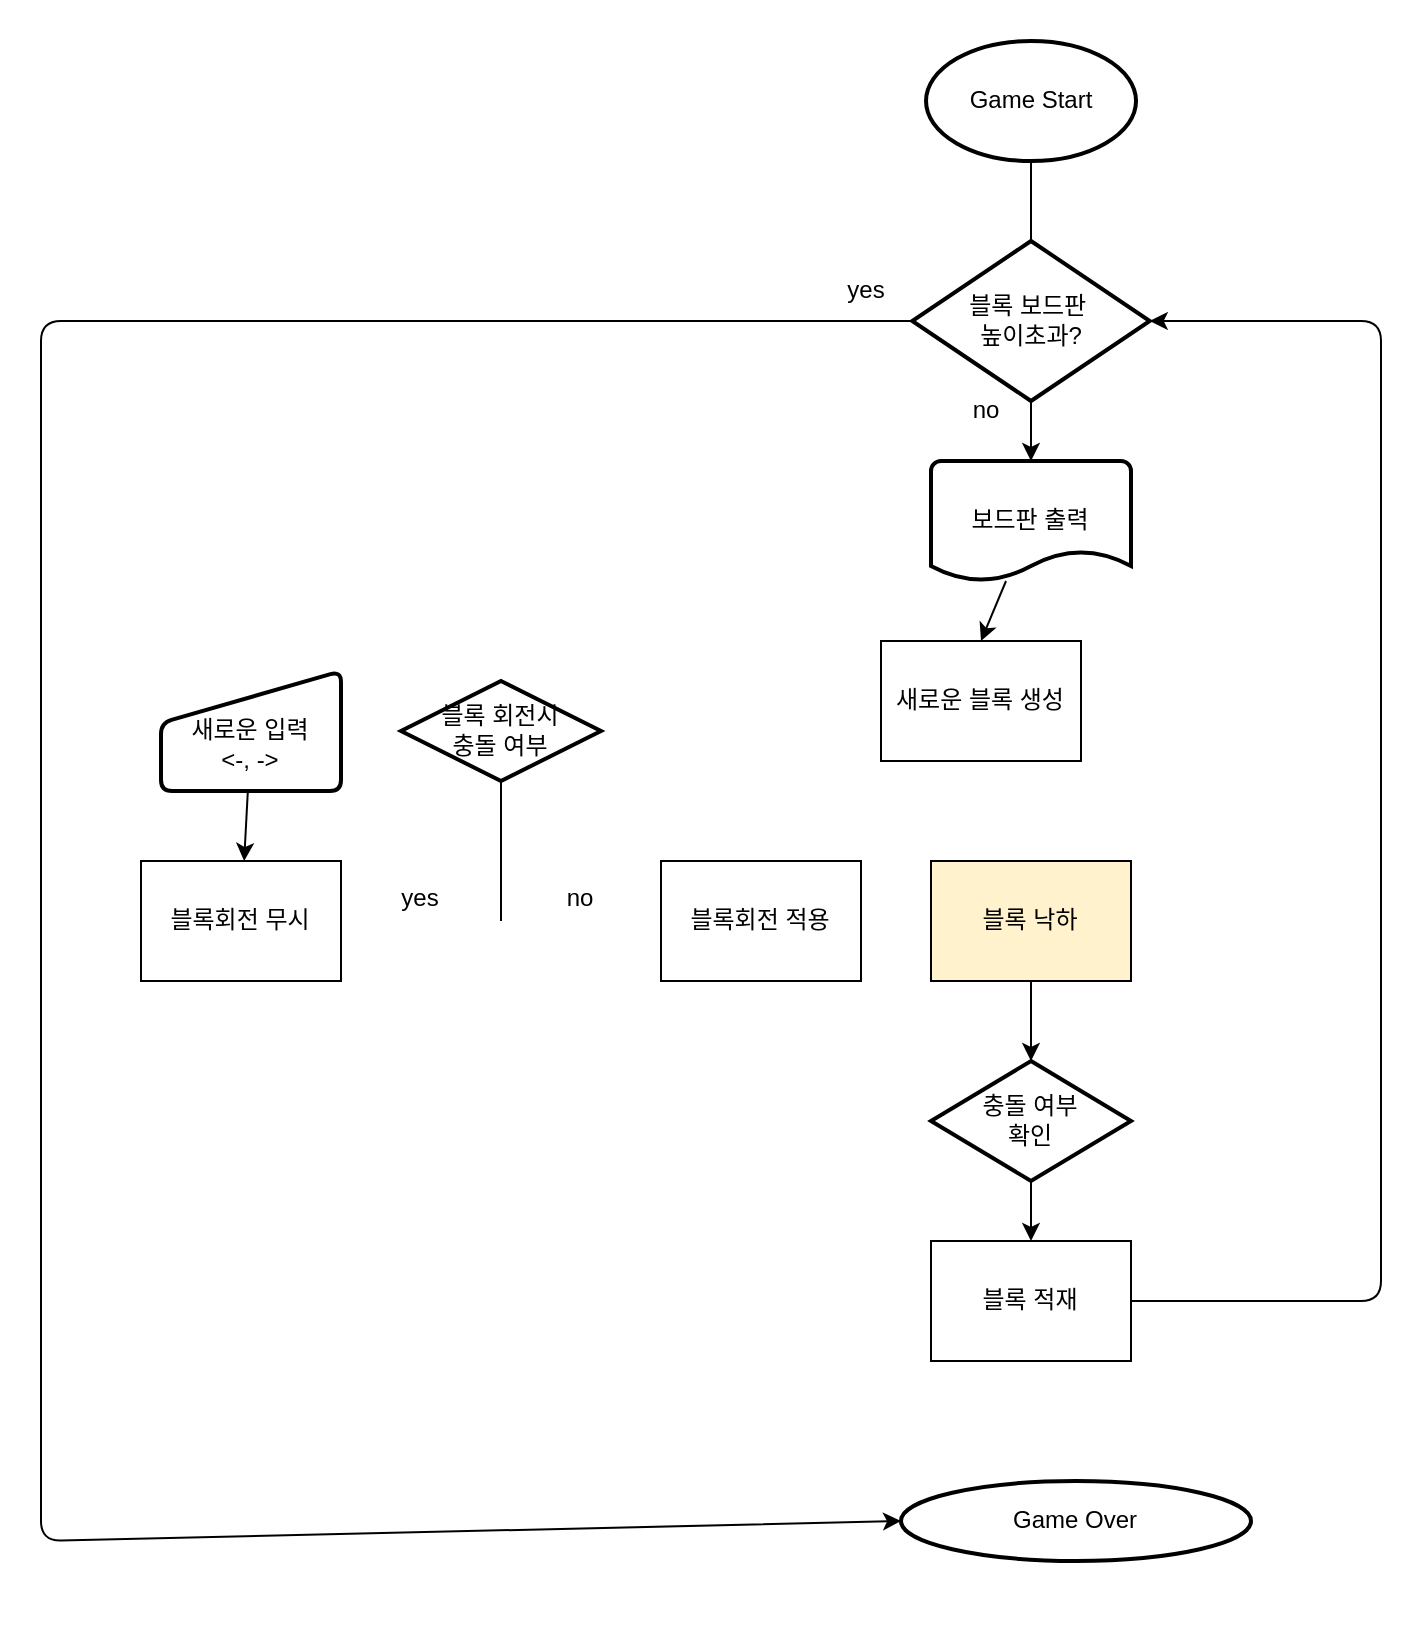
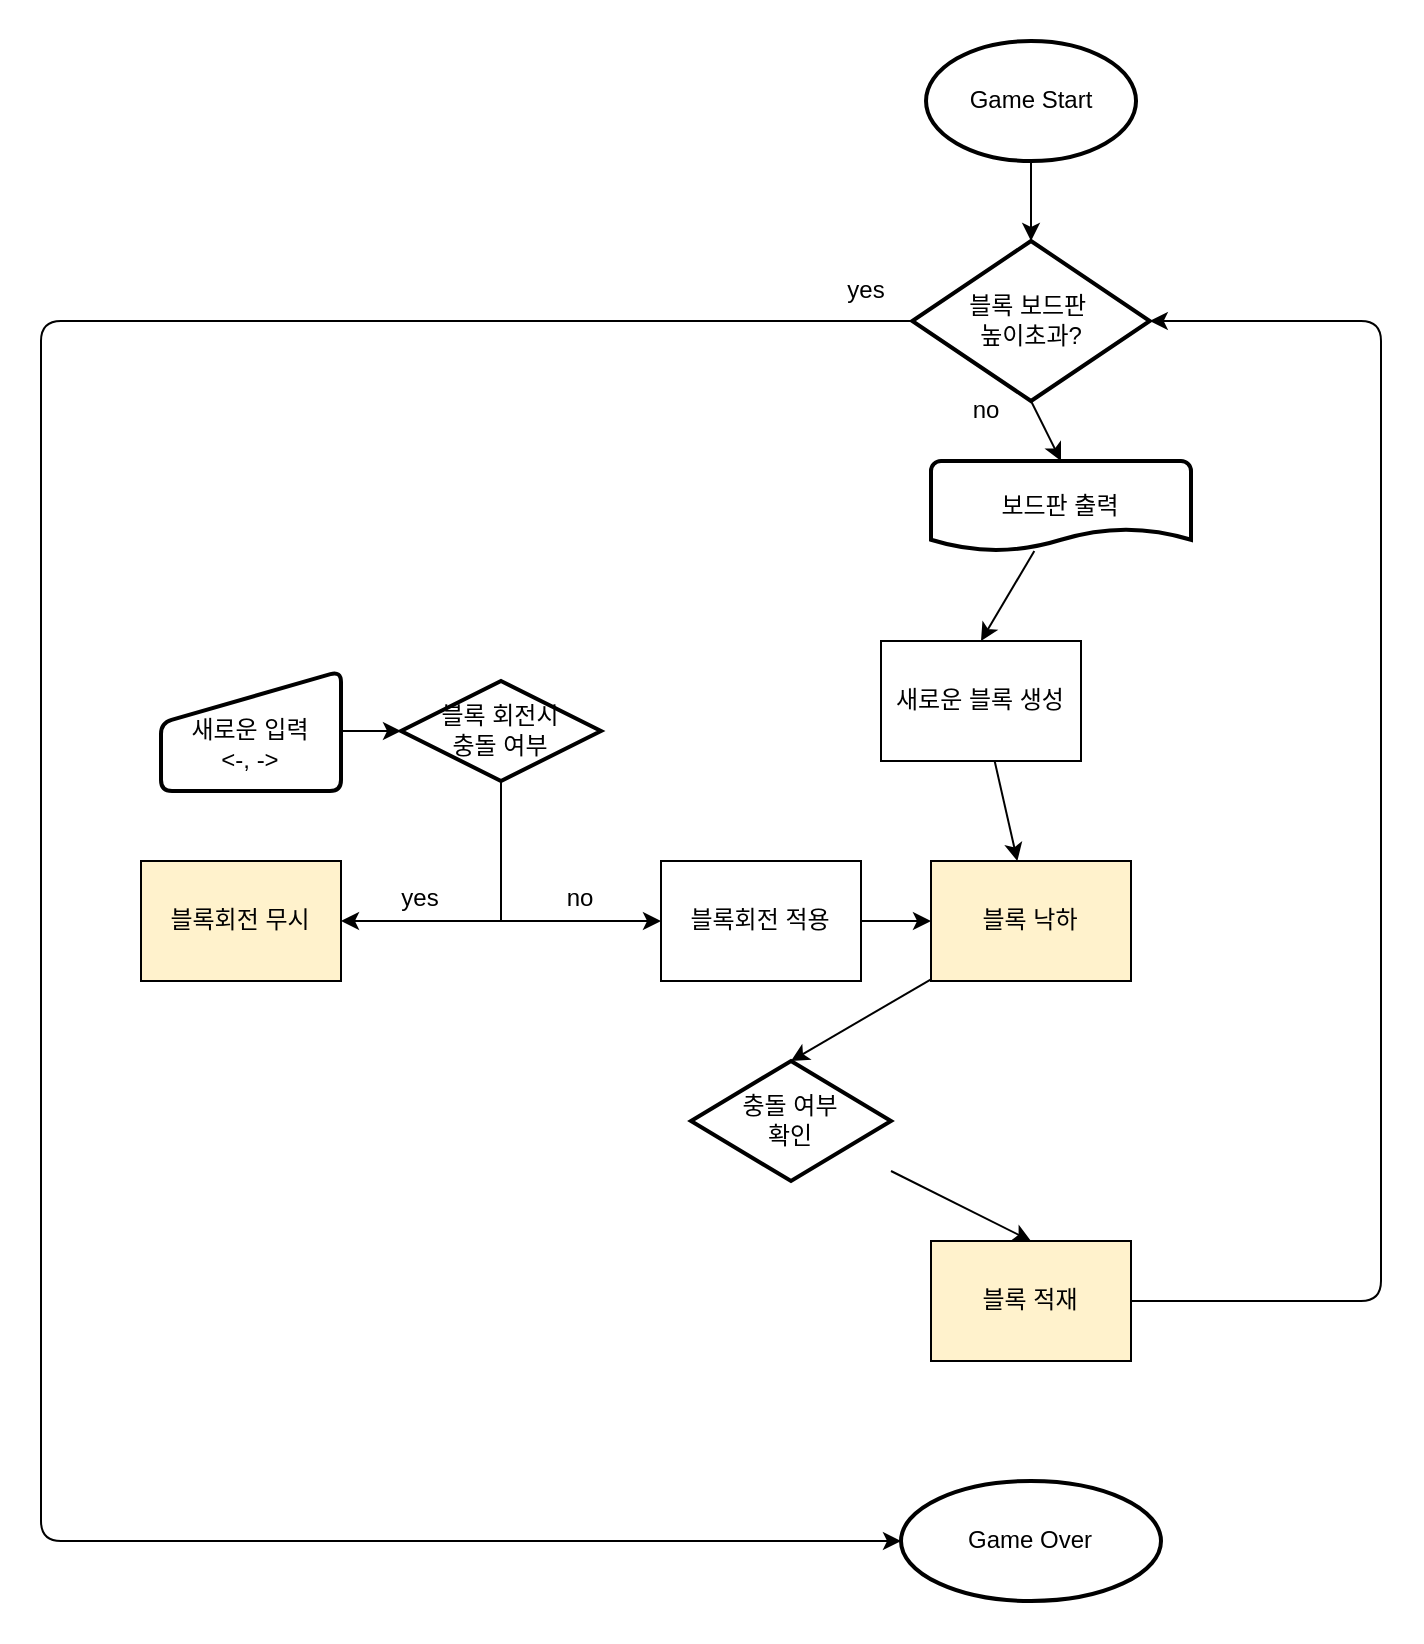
edge "Game Start" -- "블록 보드판 높이초과?": arrowhead none -> classic
node "보드판 출력": size 200x120 -> 260x90
edge "새로운 블록 생성" -> "블록 낙하": added
edge "새로운 입력 <-, ->" -> "블록회전 무시": now "새로운 입력 <-, ->" -> "블록 회전시 충돌 여부"
node "블록회전 무시": fillcolor #ffffff -> #fff2cc
edge "블록회전 무시" -- "블록회전 적용": added
edge "블록회전 적용" -> "블록 낙하": added
node "충돌 여부 확인": moved (1031, 1121) -> (791, 1121)
node "블록 적재": fillcolor #ffffff -> #fff2cc
node "Game Over": size 350x80 -> 260x120
